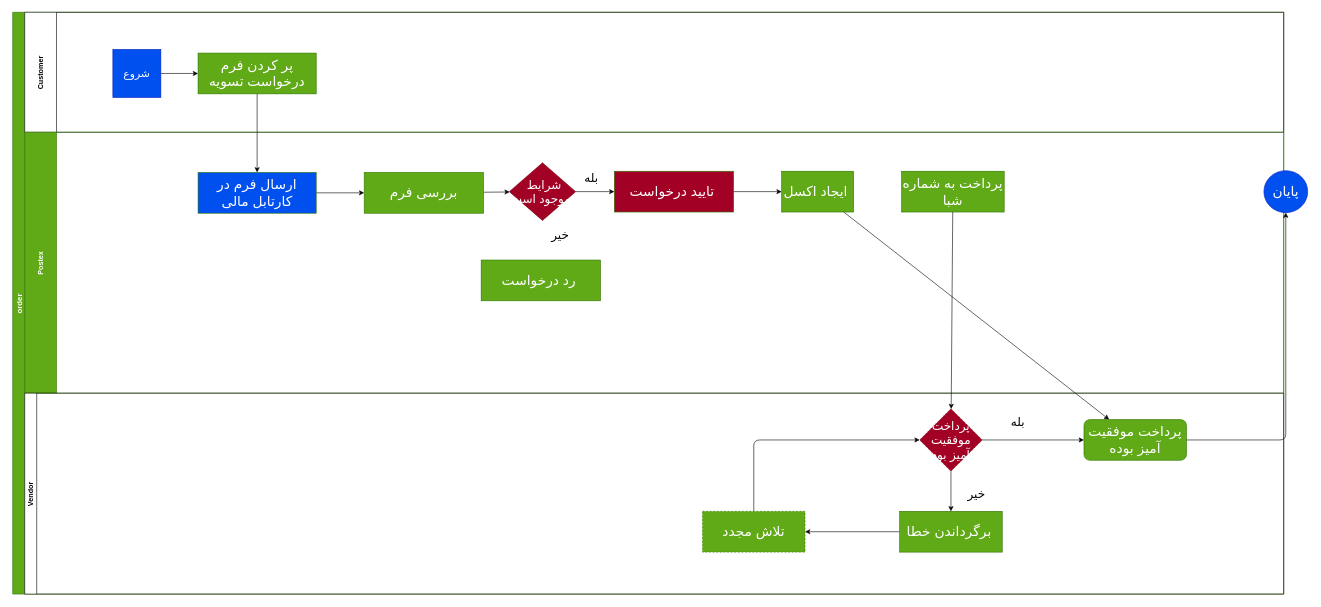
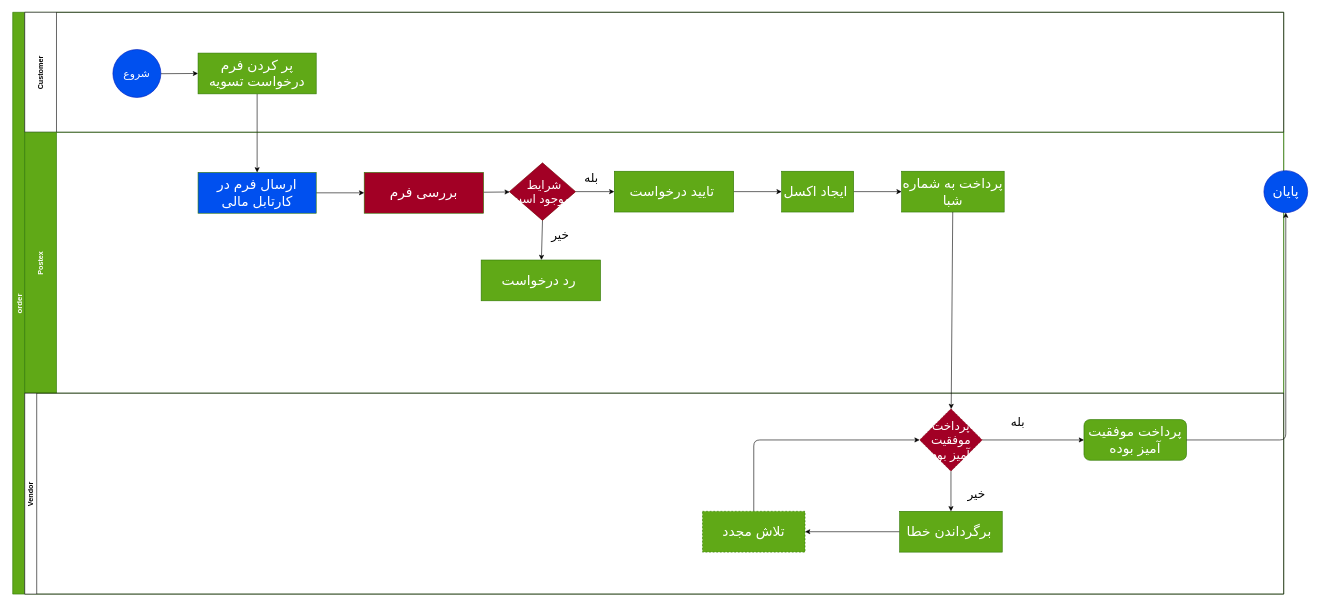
node "شروع": shape rectangle -> ellipse
node "تایید درخواست": fillcolor #a20025 -> #60a917
node "بررسی فرم": fillcolor #60a917 -> #a20025
edge "شرایط موجود است" -> "رد درخواست": added
edge "ایجاد اکسل" -> "پرداخت موفقیت آمیز بوده": now "ایجاد اکسل" -> "پرداخت به شماره شبا"
